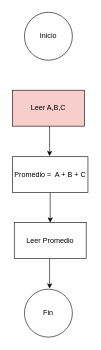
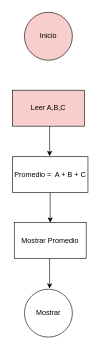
node "Inicio": fillcolor #ffffff -> #f8cecc
node "Leer Promedio": label "Leer Promedio" -> "Mostrar Promedio"
node "Fin": label "Fin" -> "Mostrar"
